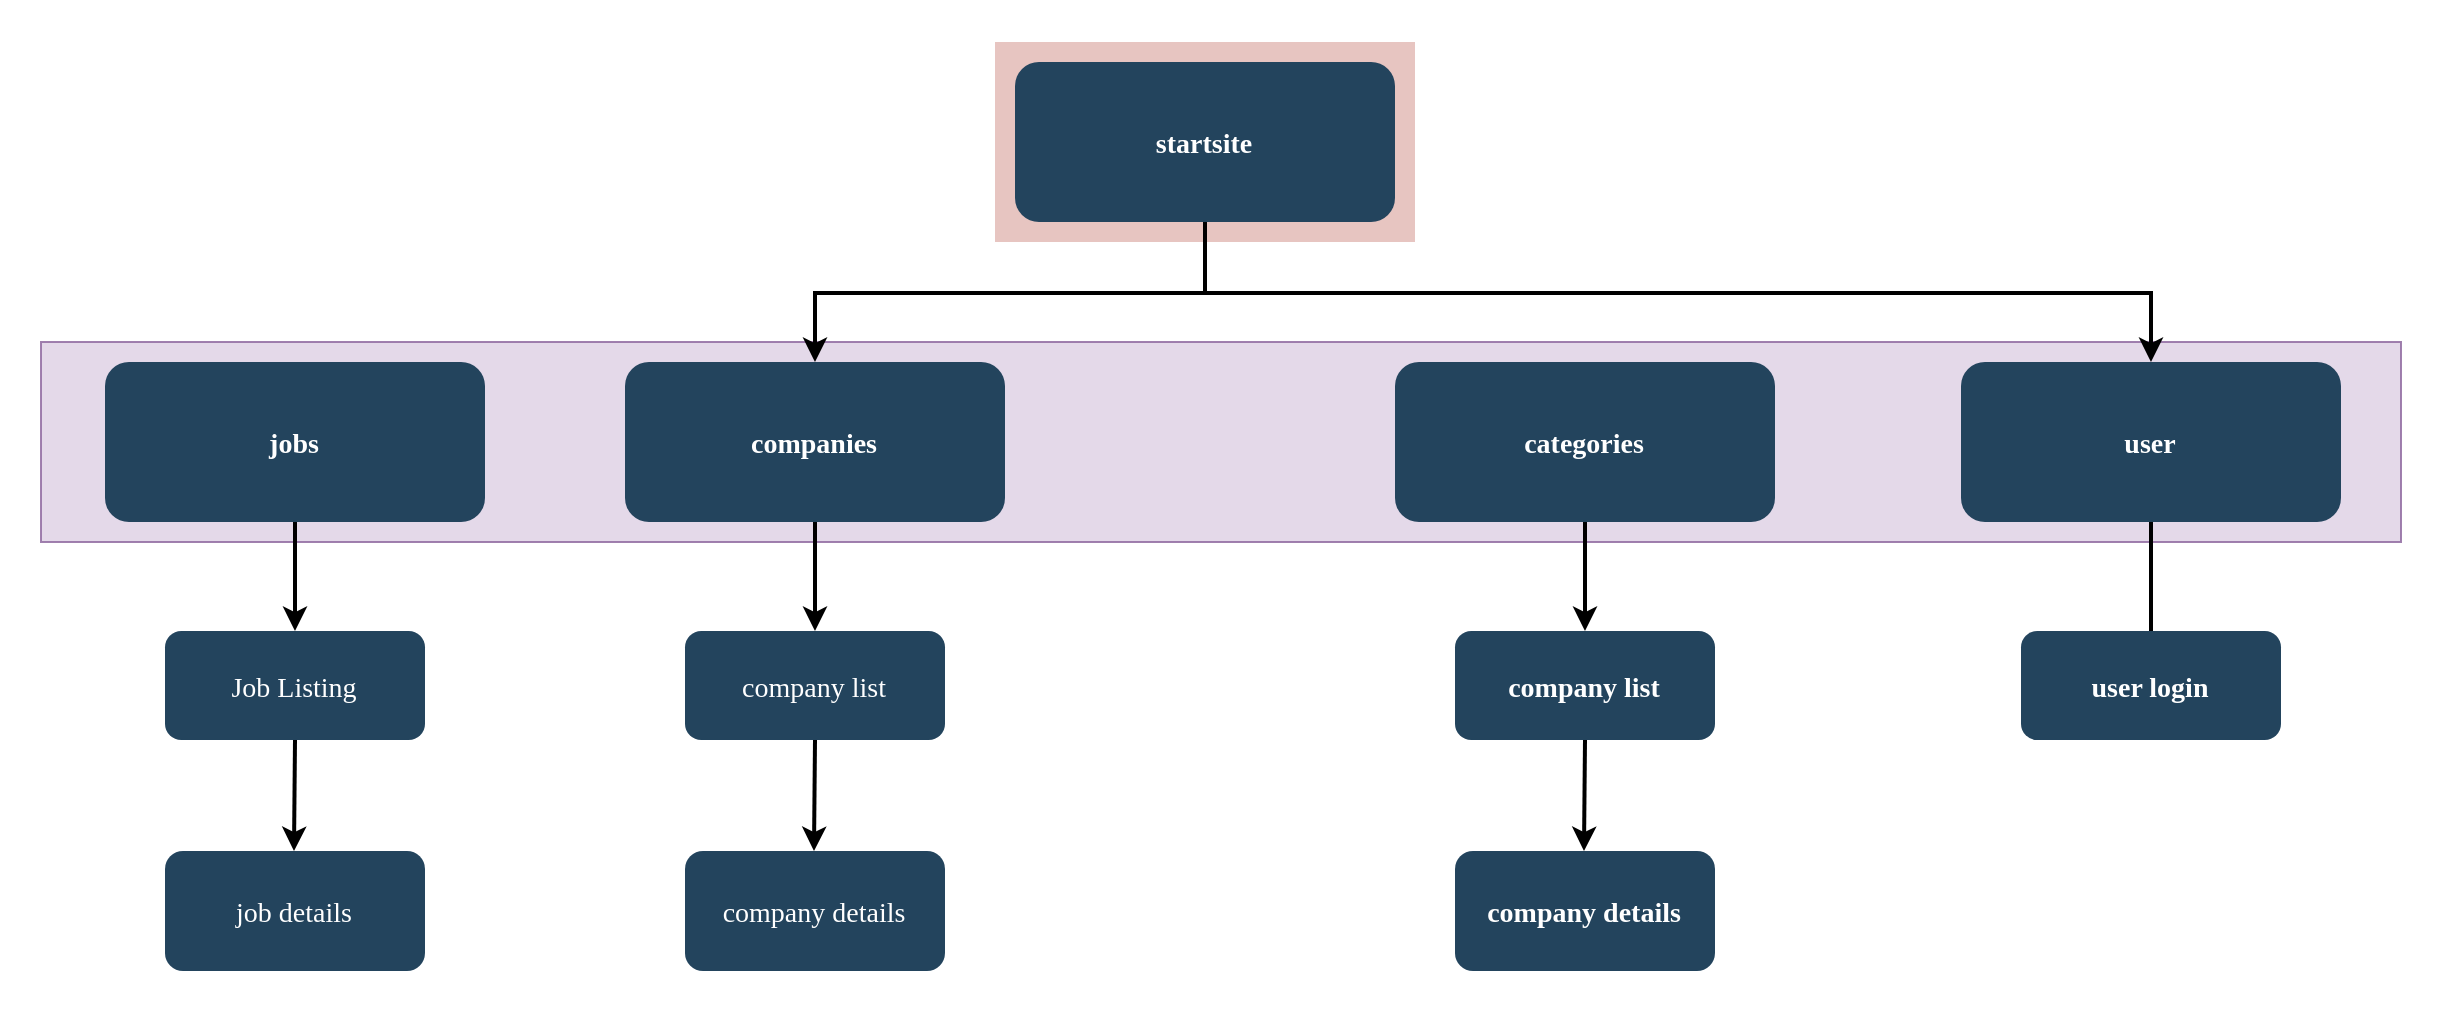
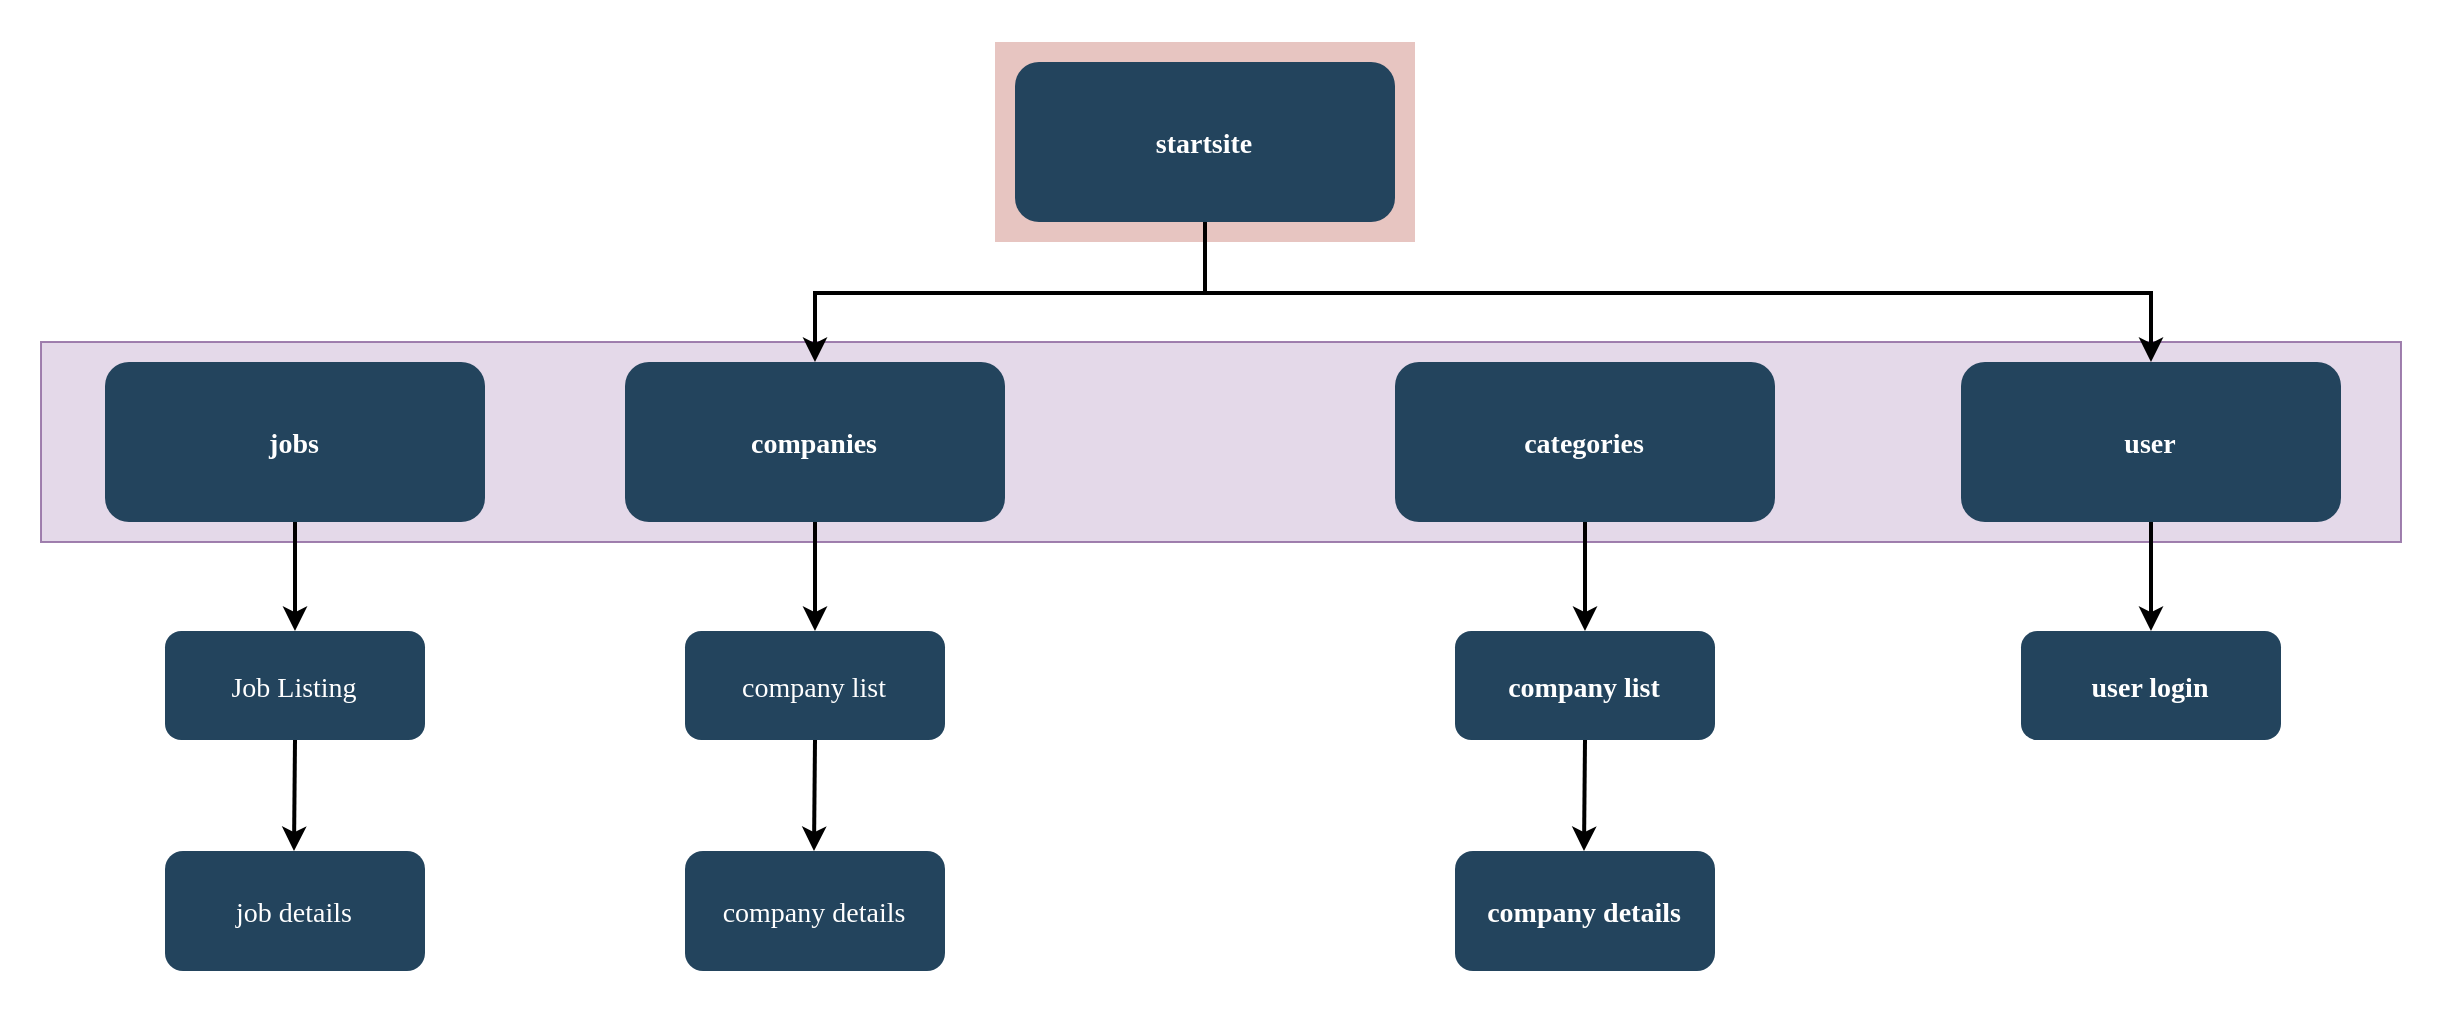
edge "user" -- "user login": arrowhead none -> classic
